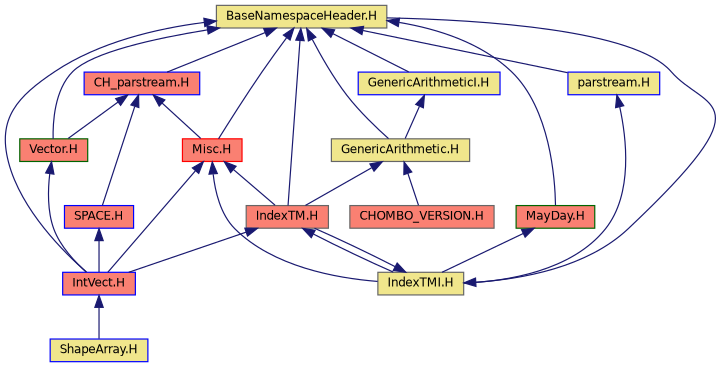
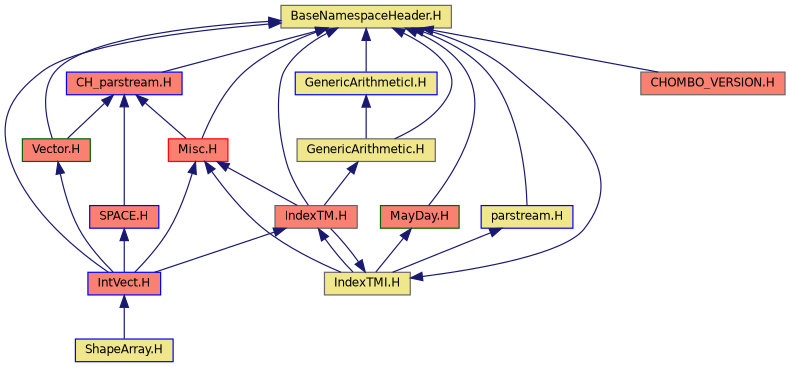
edge "CHOMBO_VERSION.H" -> "GenericArithmetic.H": now "CHOMBO_VERSION.H" -> "BaseNamespaceHeader.H"
